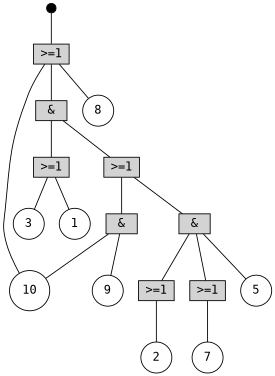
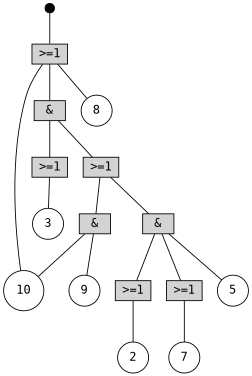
node "1": removed
